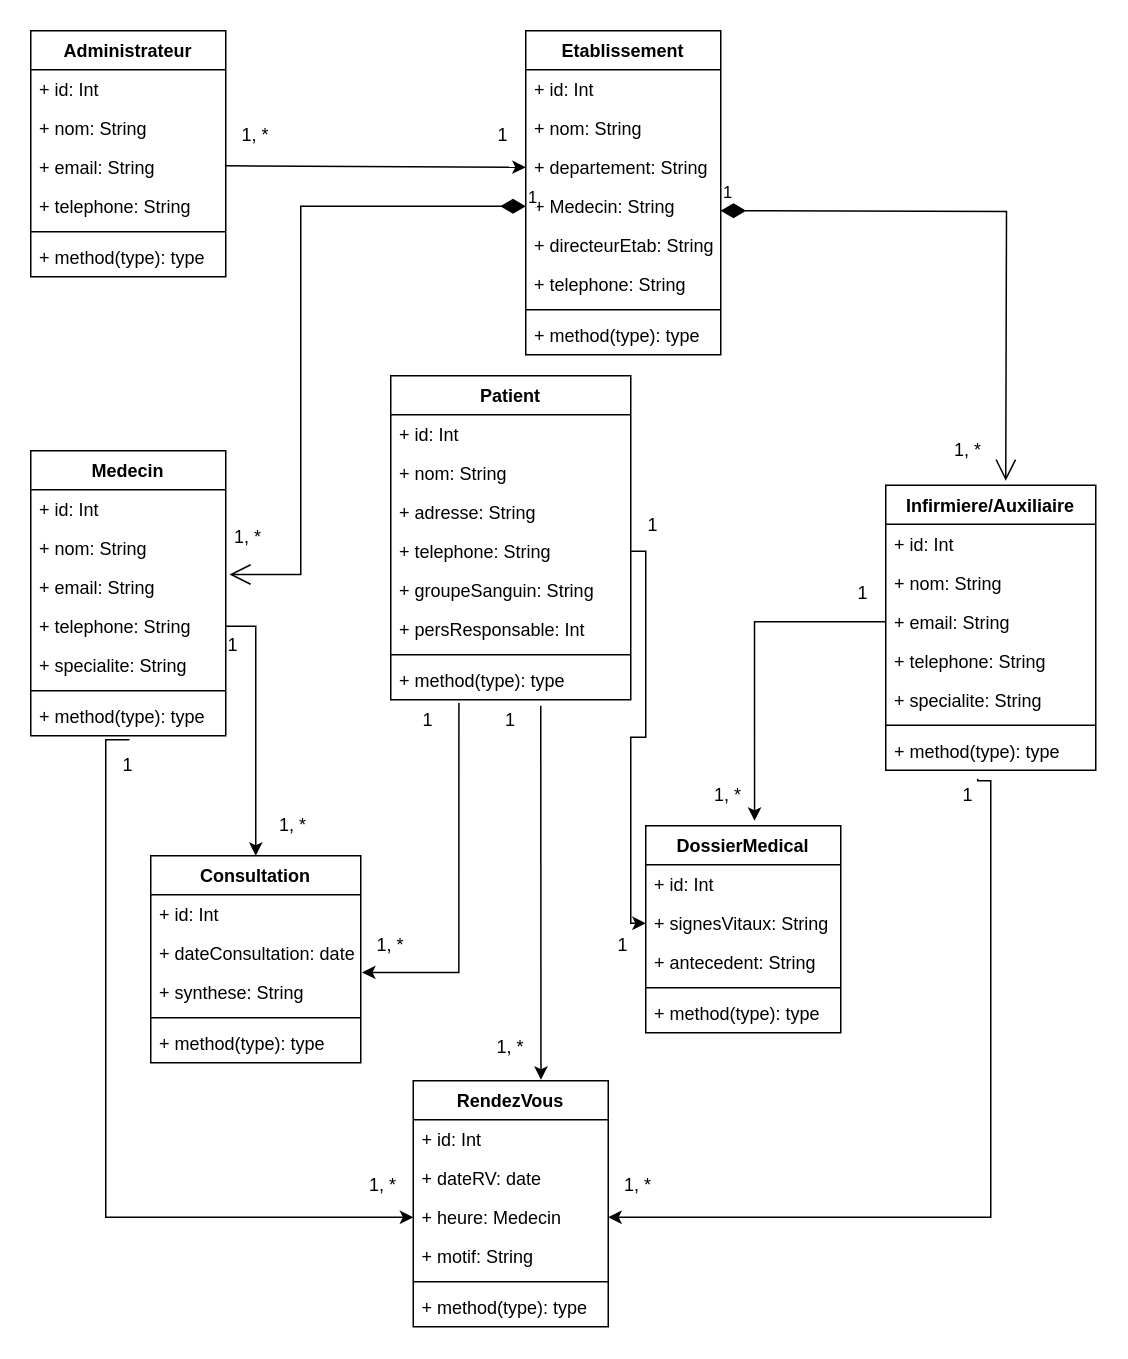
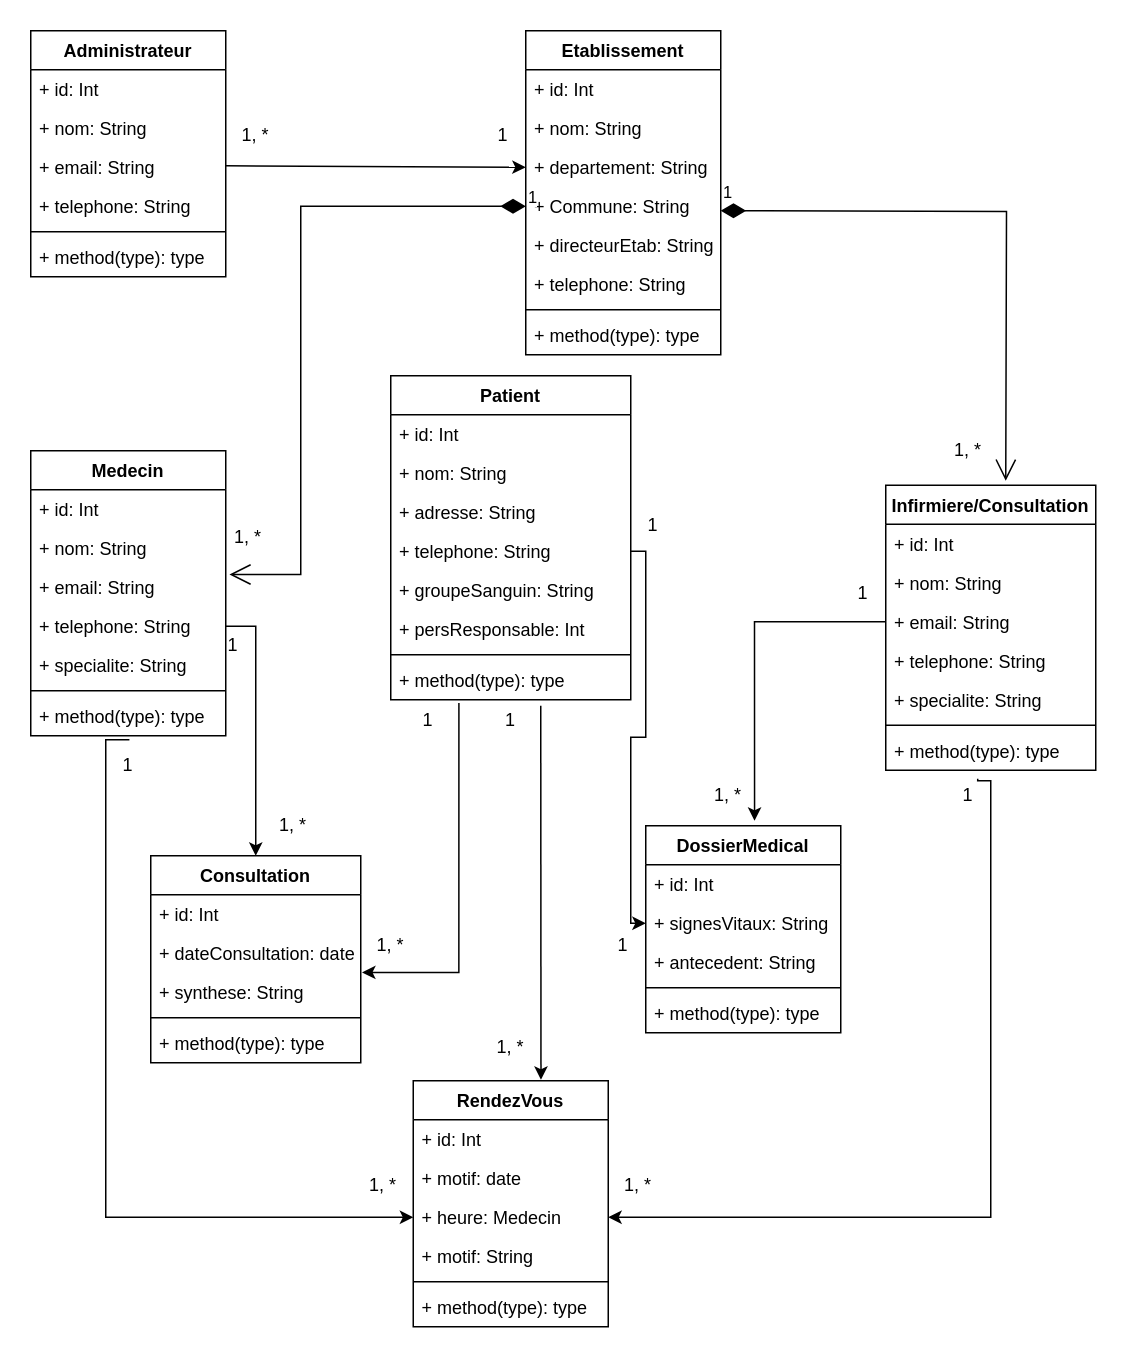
node "+ Medecin: String": label "+ Medecin: String" -> "+ Commune: String"
node "Infirmiere/Auxiliaire": label "Infirmiere/Auxiliaire" -> "Infirmiere/Consultation"
node "+ dateRV: date": label "+ dateRV: date" -> "+ motif: date"
